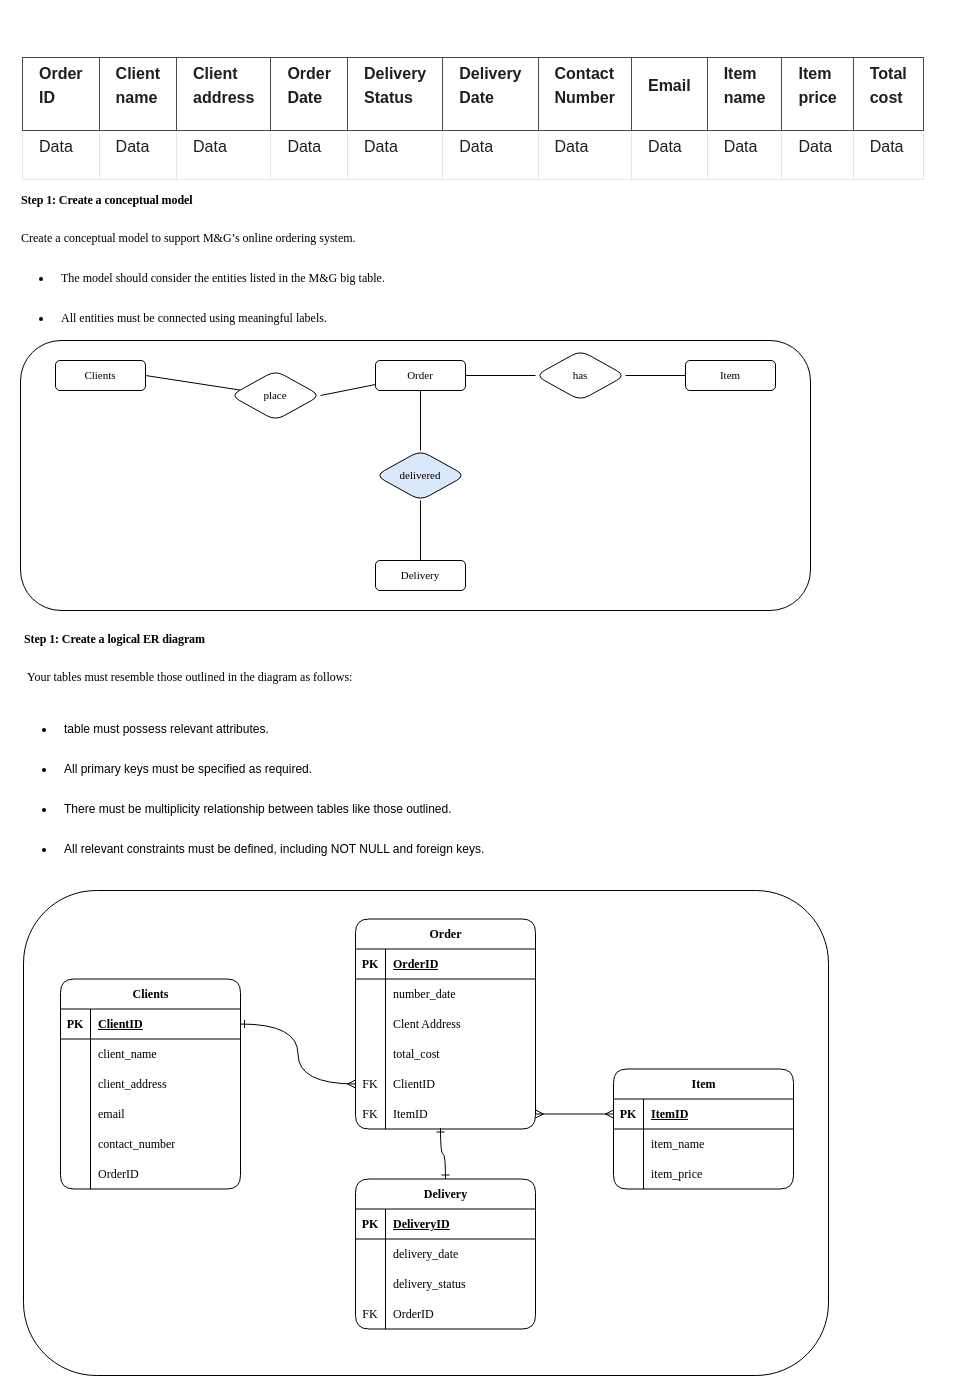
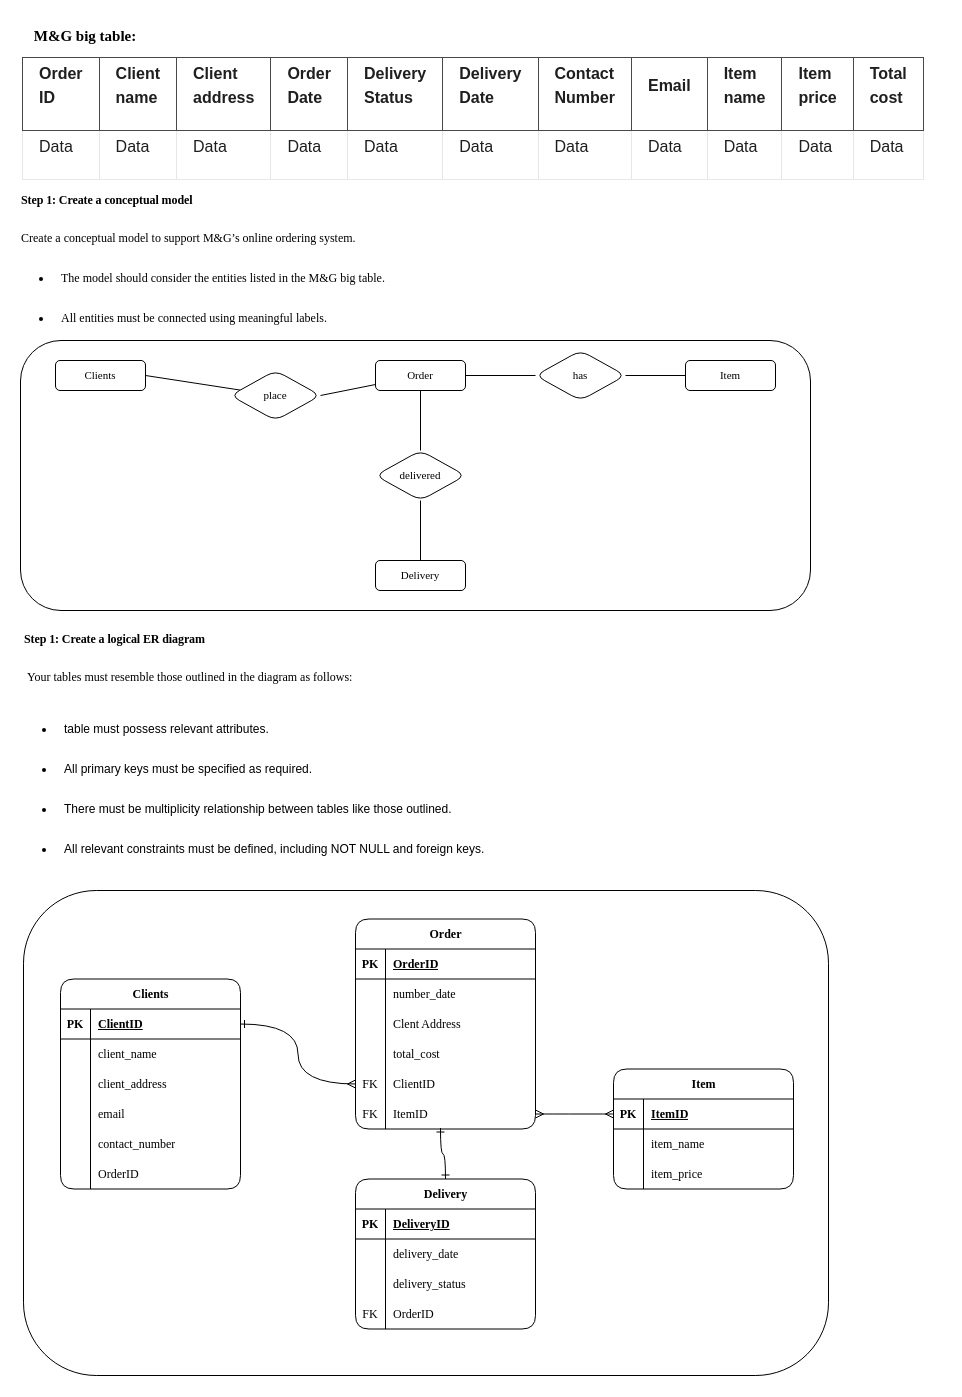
node "M&G big table:": added
node "delivered": fillcolor #dae8fc -> #ffffff
